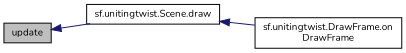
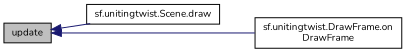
edge "sf.unitingtwist.DrawFrame.on DrawFrame" -> "sf.unitingtwist.Scene.draw": now "sf.unitingtwist.DrawFrame.on DrawFrame" -> "update"
